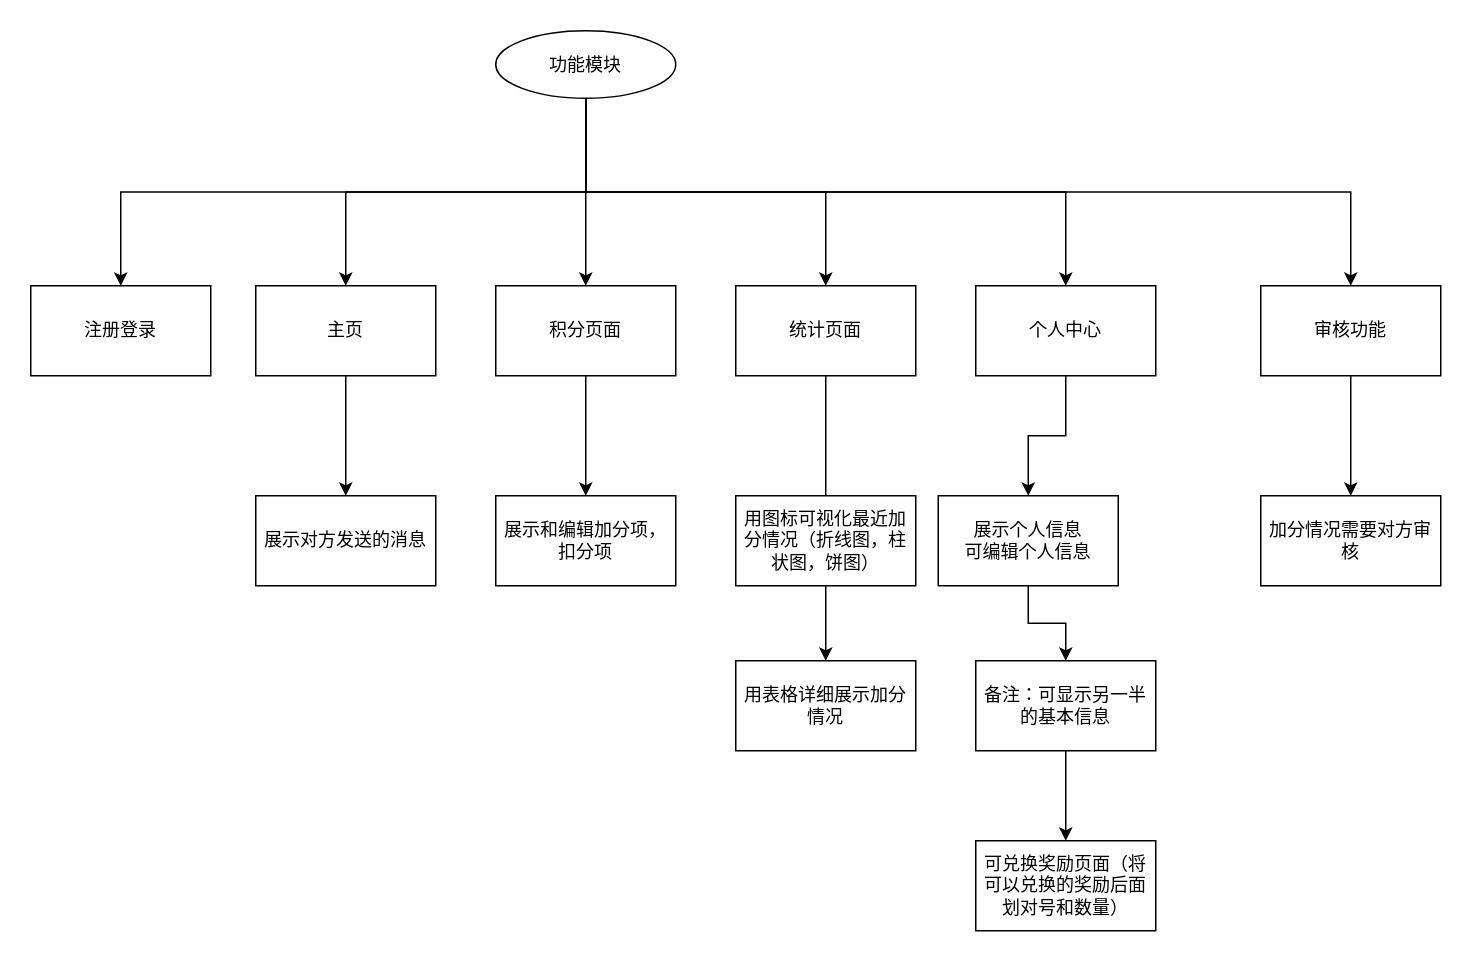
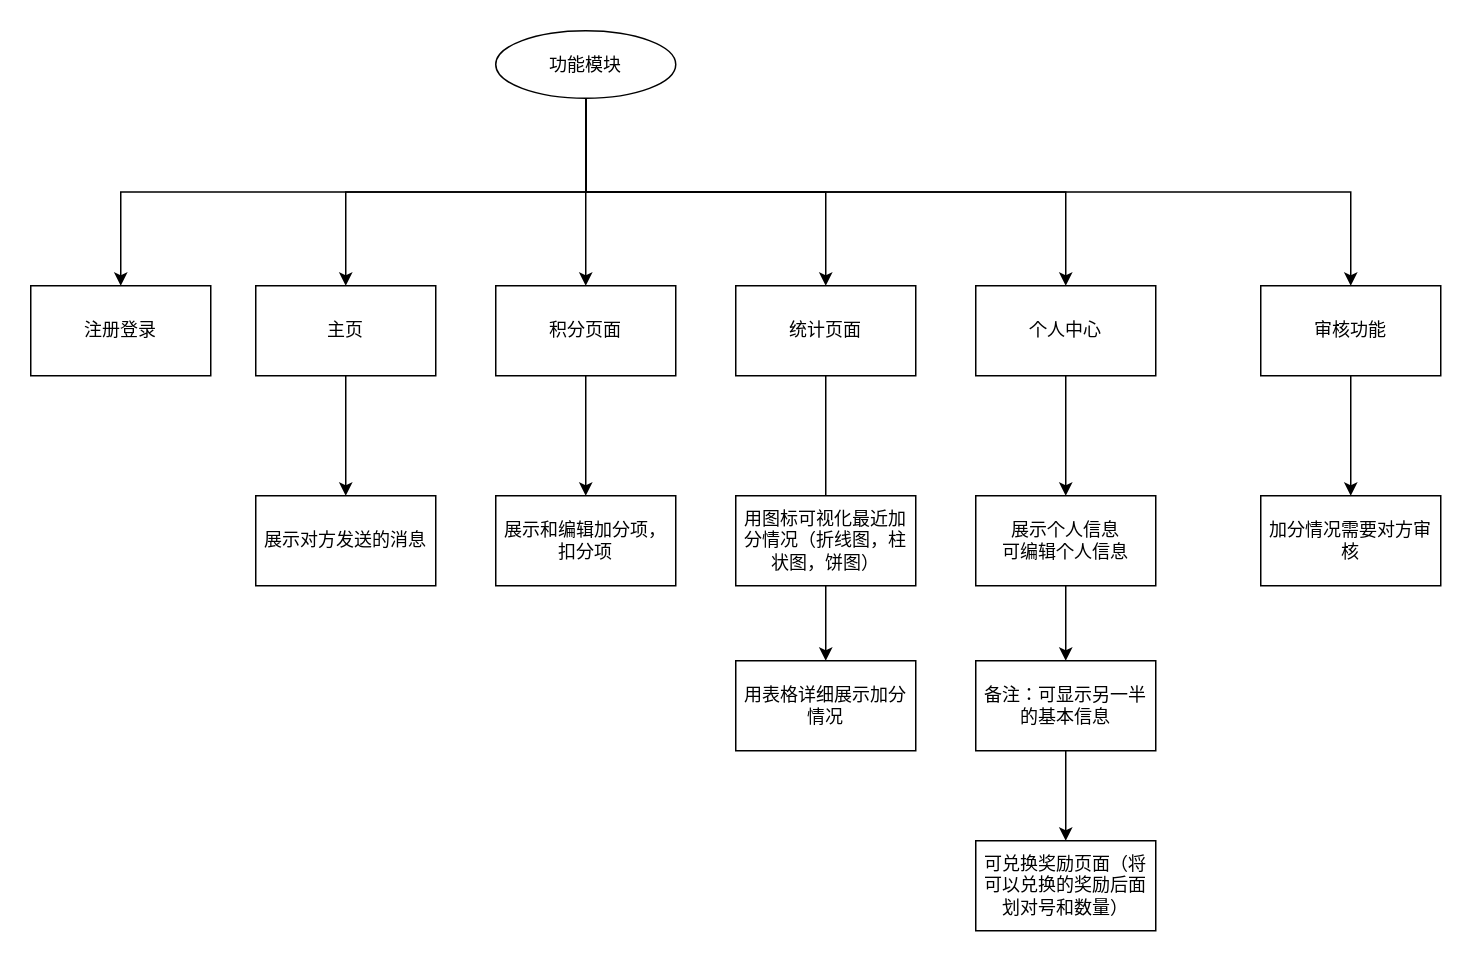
node "展示个人信息 可编辑个人信息": moved (1028, 541) -> (1066, 541)
